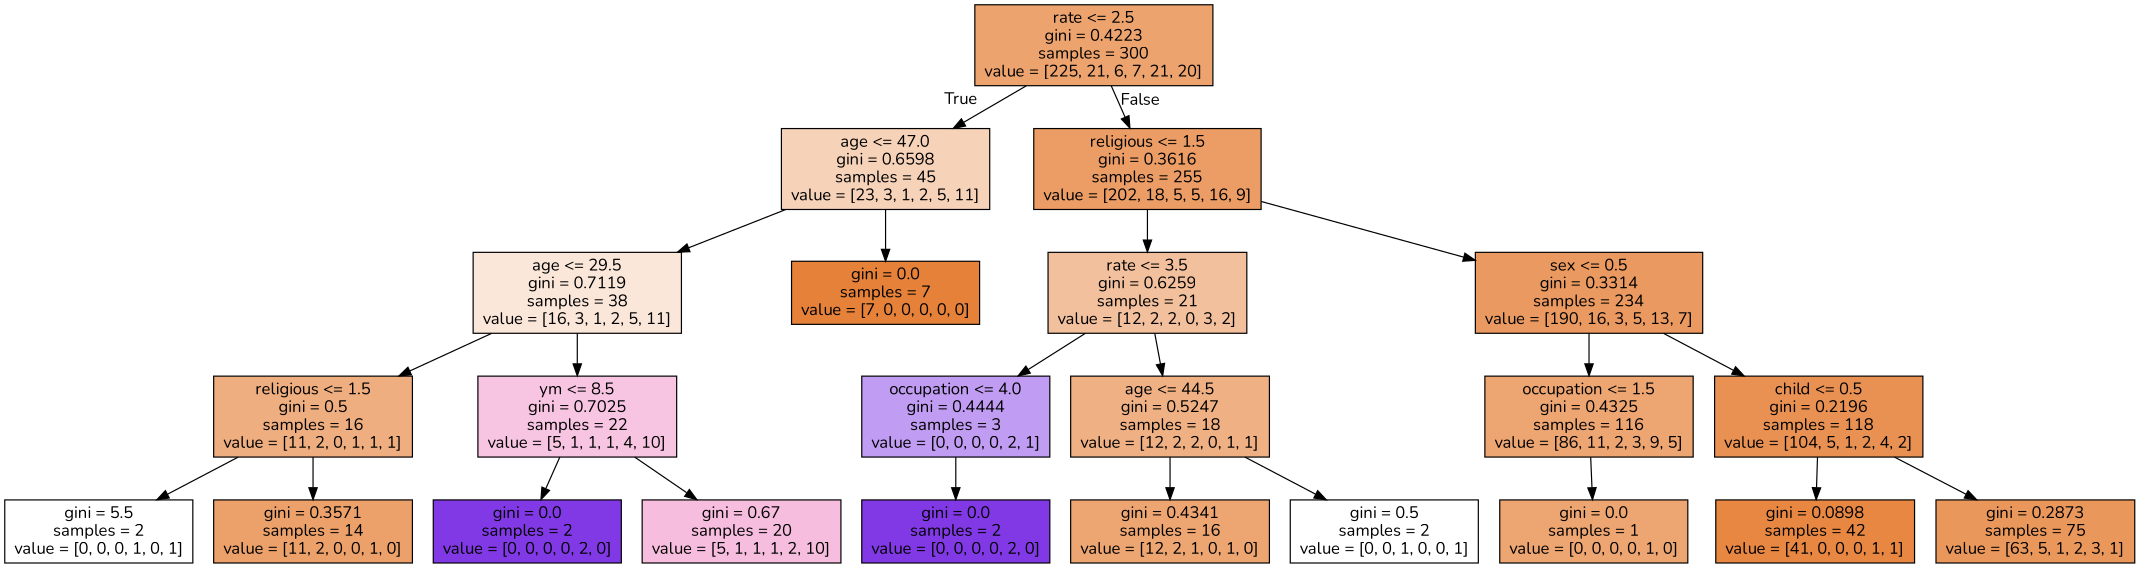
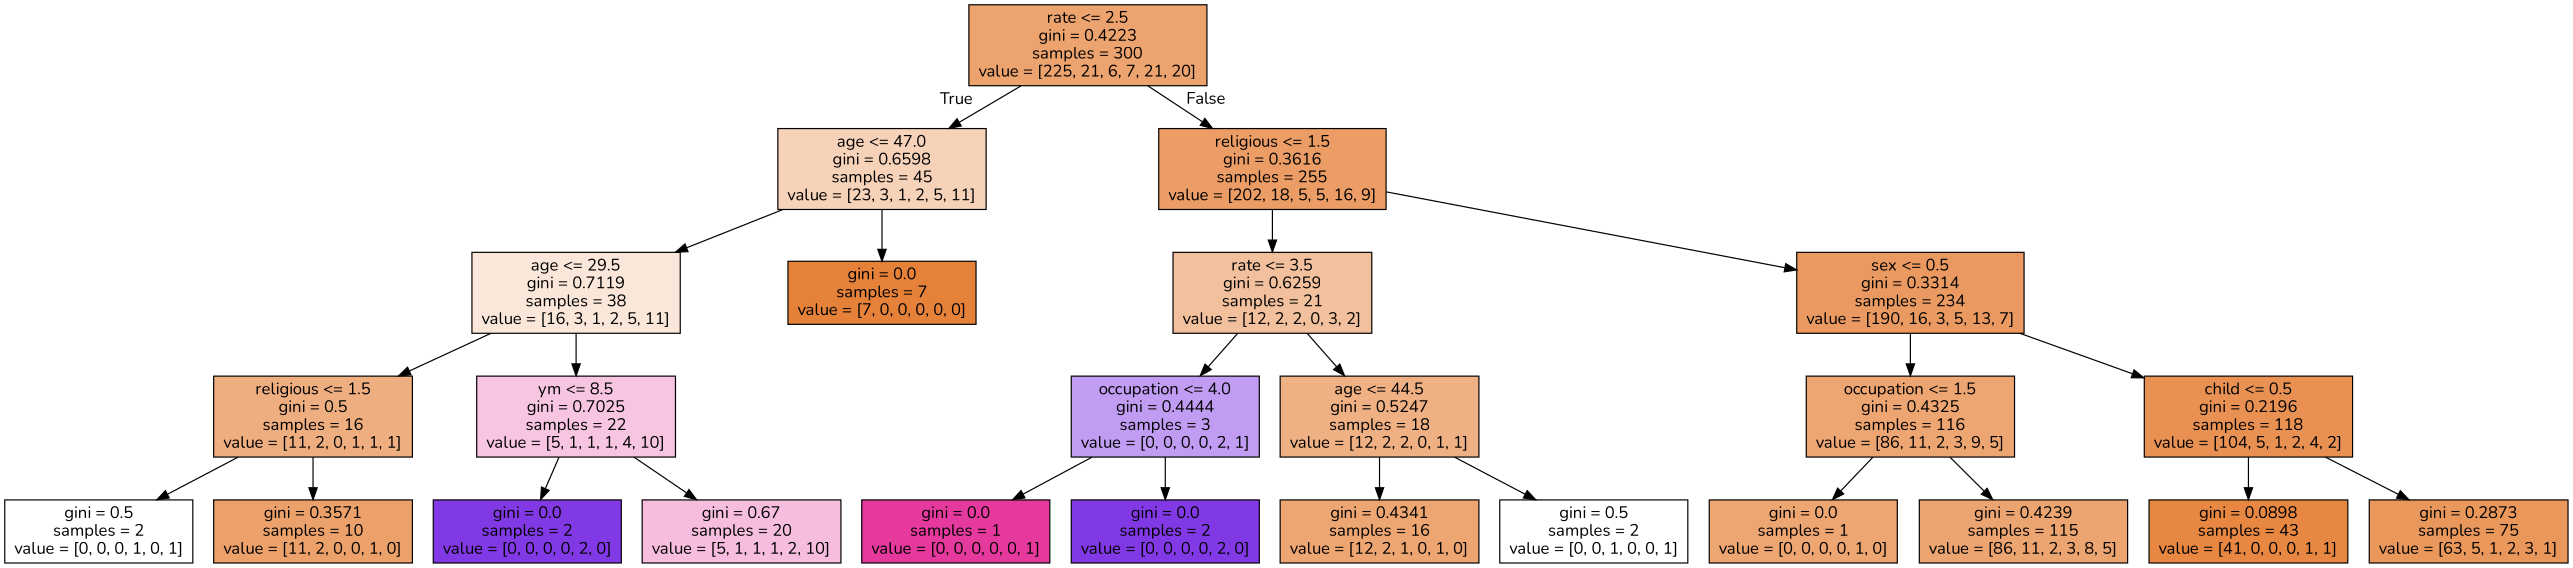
node "gini = 5.5 samples = 2 value = [0, 0, 0, 1, 0, 1]": label "gini = 5.5 samples = 2 value = [0, 0, 0, 1, 0, 1]" -> "gini = 0.5 samples = 2 value = [0, 0, 0, 1, 0, 1]"
node "gini = 0.3571 samples = 14 value = [11, 2, 0, 0, 1, 0]": label "gini = 0.3571 samples = 14 value = [11, 2, 0, 0, 1, 0]" -> "gini = 0.3571 samples = 10 value = [11, 2, 0, 0, 1, 0]"
node "gini = 0.0 samples = 1 value = [0, 0, 0, 0, 0, 1]": added
node "gini = 0.0898 samples = 42 value = [41, 0, 0, 0, 1, 1]": label "gini = 0.0898 samples = 42 value = [41, 0, 0, 0, 1, 1]" -> "gini = 0.0898 samples = 43 value = [41, 0, 0, 0, 1, 1]"
node "gini = 0.4239 samples = 115 value = [86, 11, 2, 3, 8, 5]": added
